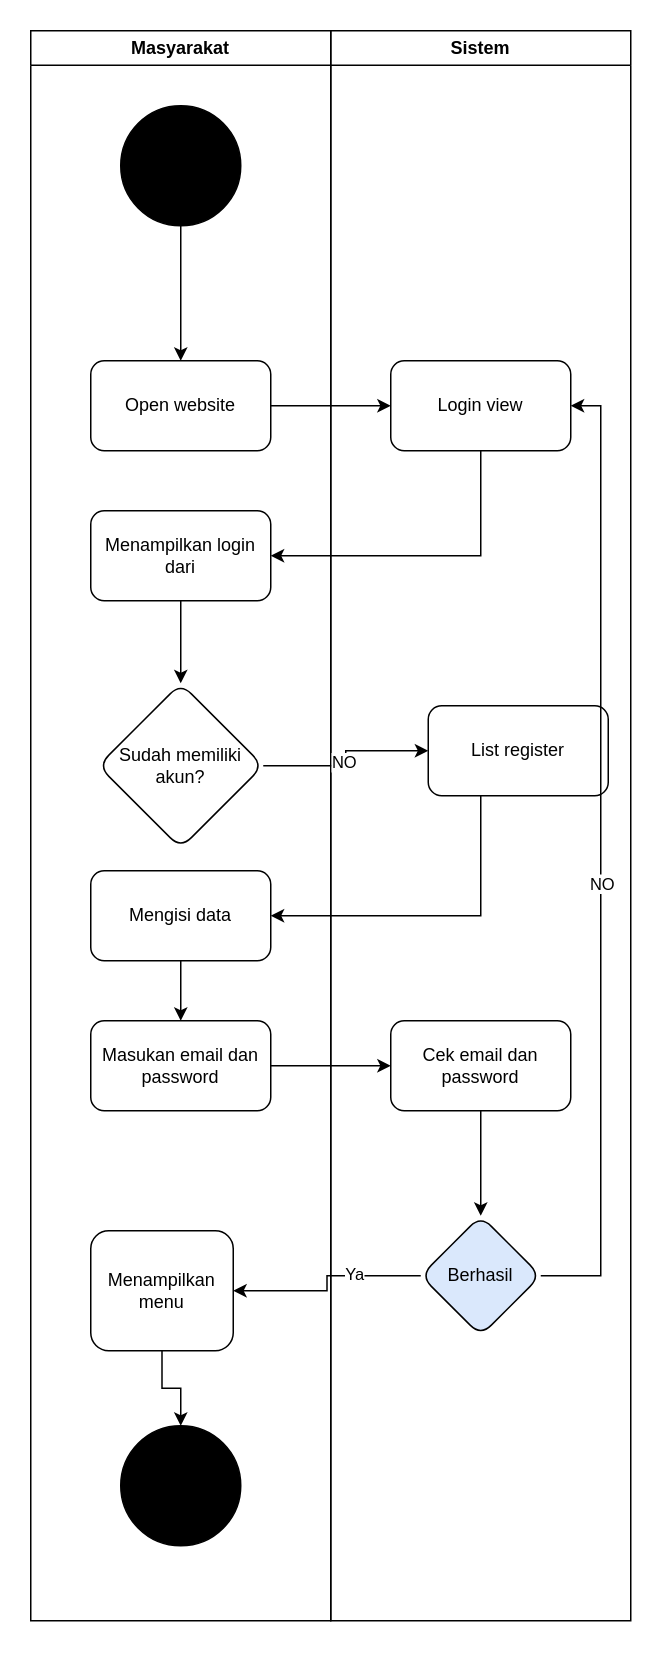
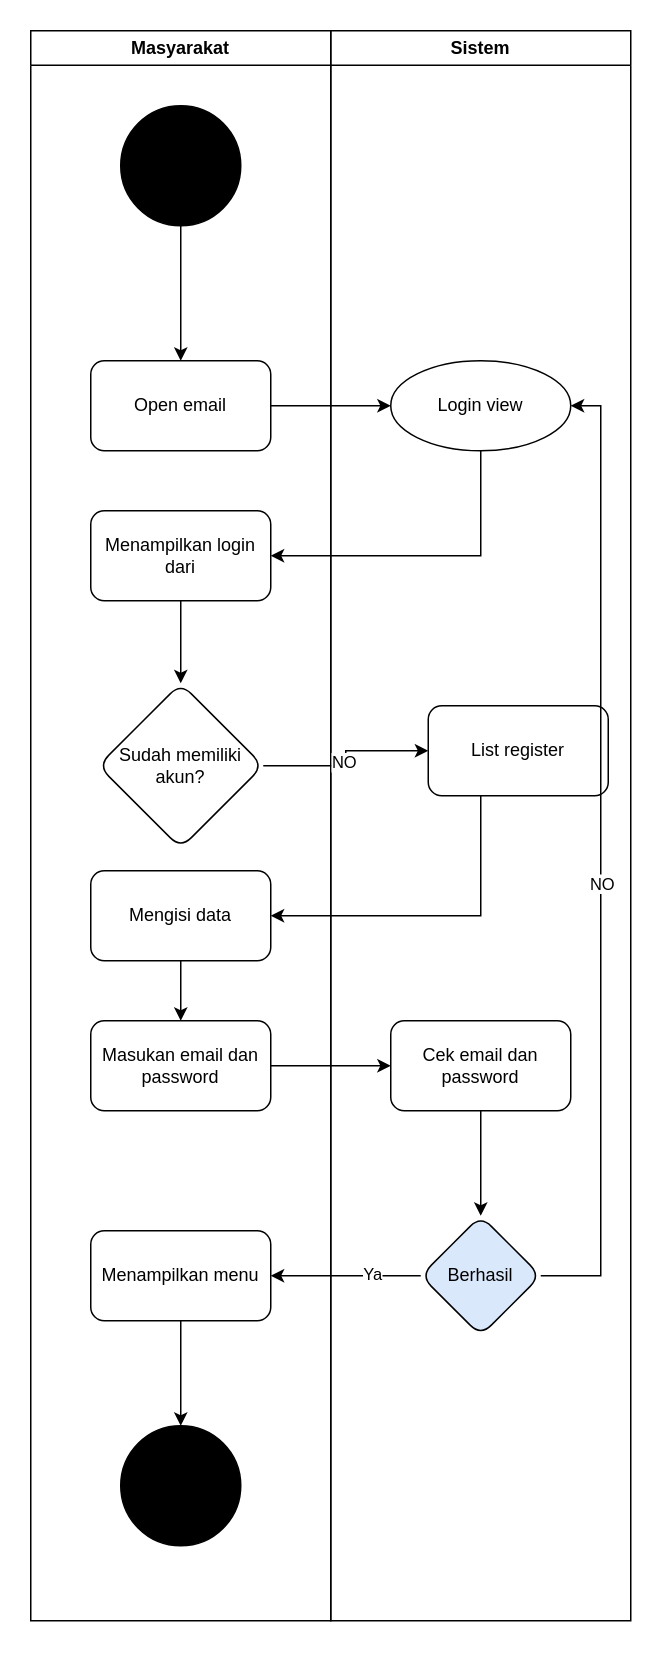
node "Open website": label "Open website" -> "Open email"
node "Login view": shape rounded rectangle -> ellipse
node "Menampilkan menu": size 143x120 -> 180x90
